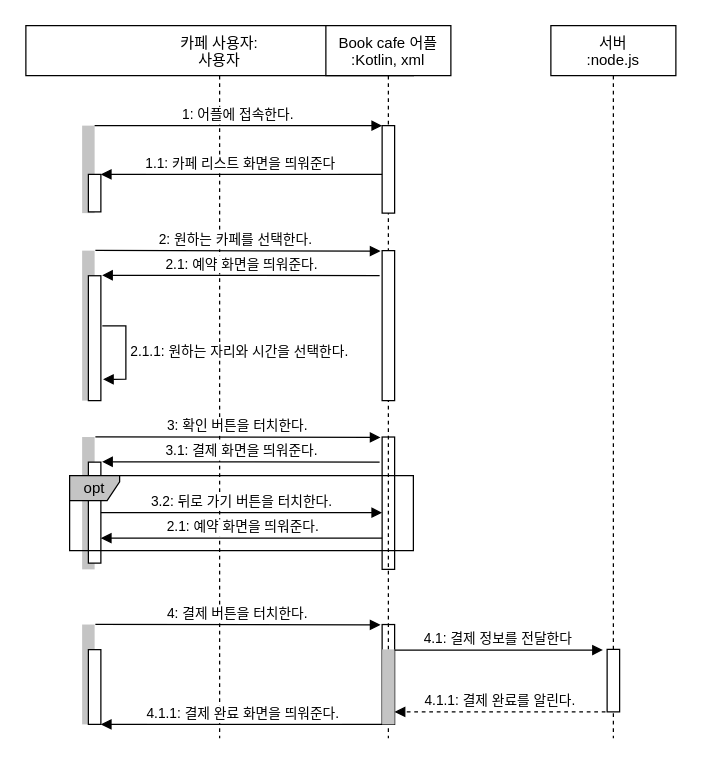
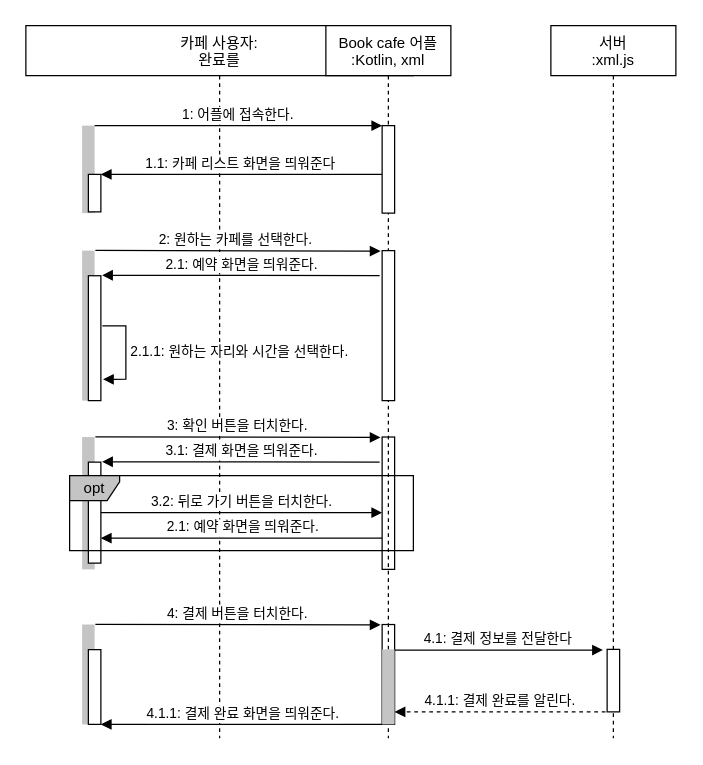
node "카페 사용자: 사용자": label "카페 사용자: 사용자" -> "카페 사용자: 완료를"
node "서버 :node.js": label "서버 :node.js" -> "서버 :xml.js"
